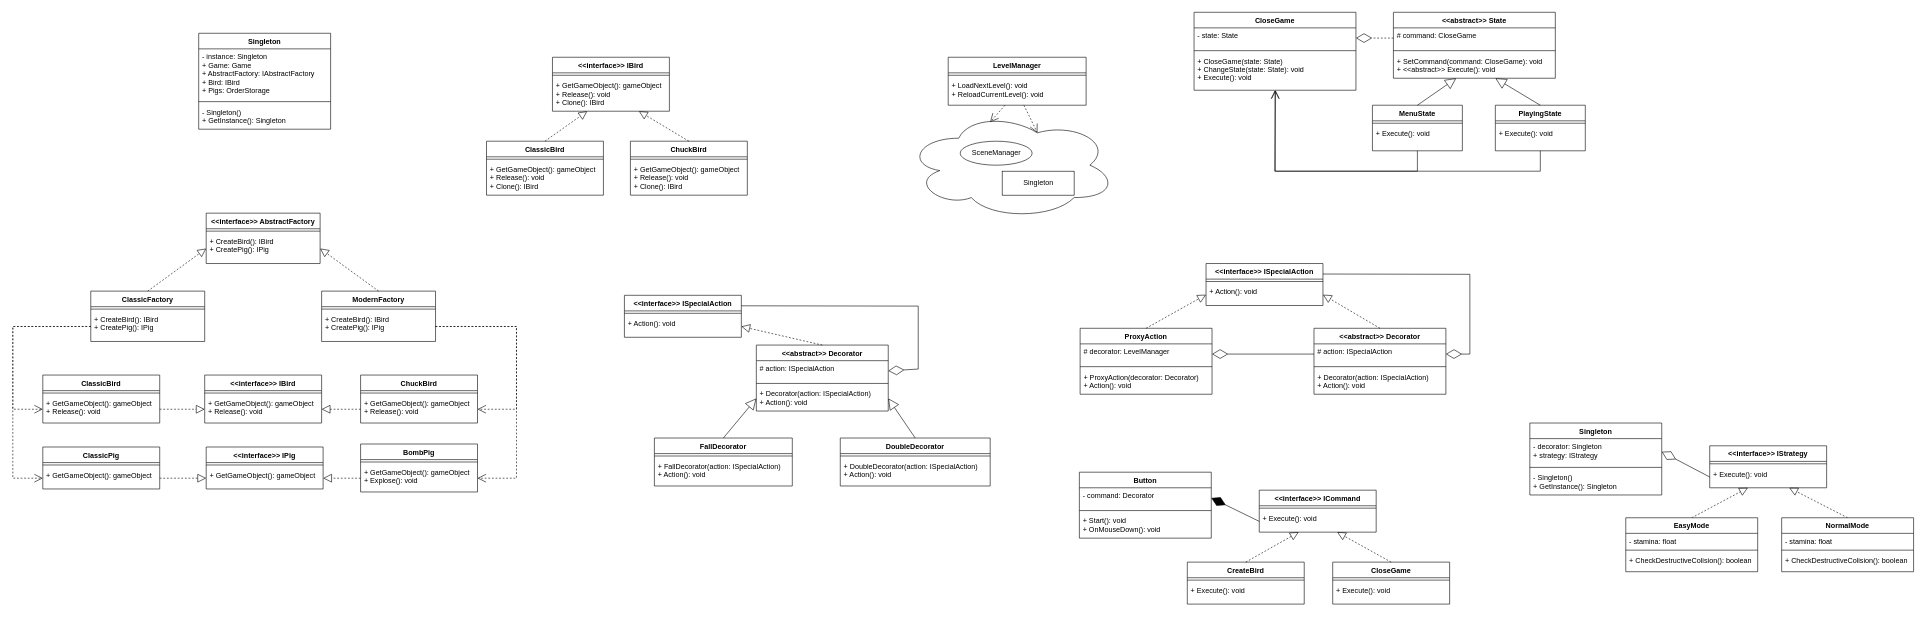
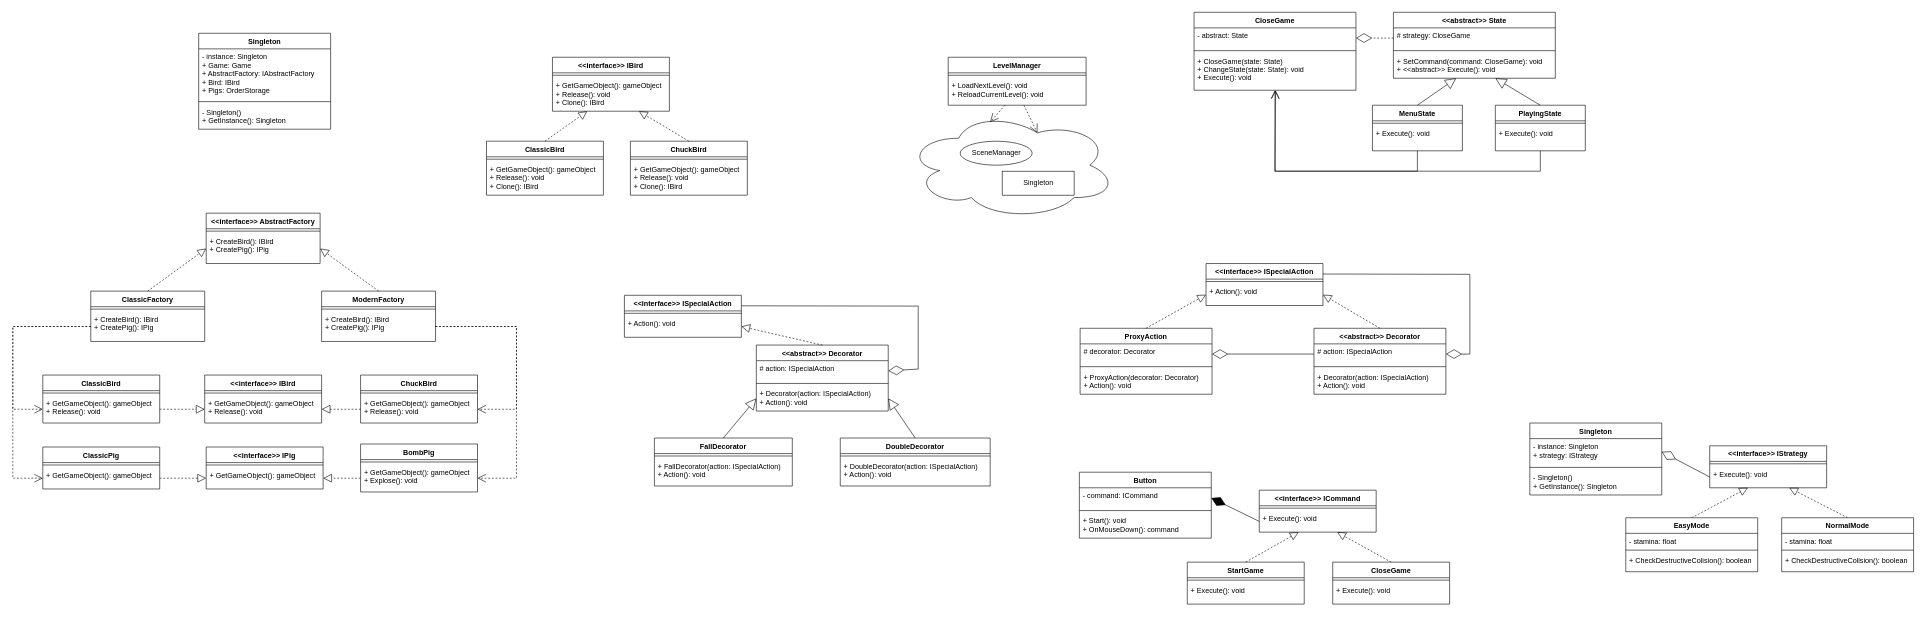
node "- state: State": label "- state: State" -> "- abstract: State"
node "# command: CloseGame": label "# command: CloseGame" -> "# strategy: CloseGame"
node "# decorator: LevelManager": label "# decorator: LevelManager" -> "# decorator: Decorator"
node "- decorator: Singleton + strategy: IStrategy": label "- decorator: Singleton + strategy: IStrategy" -> "- instance: Singleton + strategy: IStrategy"
node "- command: Decorator": label "- command: Decorator" -> "- command: ICommand"
node "+ Start(): void + OnMouseDown(): void": label "+ Start(): void + OnMouseDown(): void" -> "+ Start(): void + OnMouseDown(): command"
node "CreateBird": label "CreateBird" -> "StartGame"
